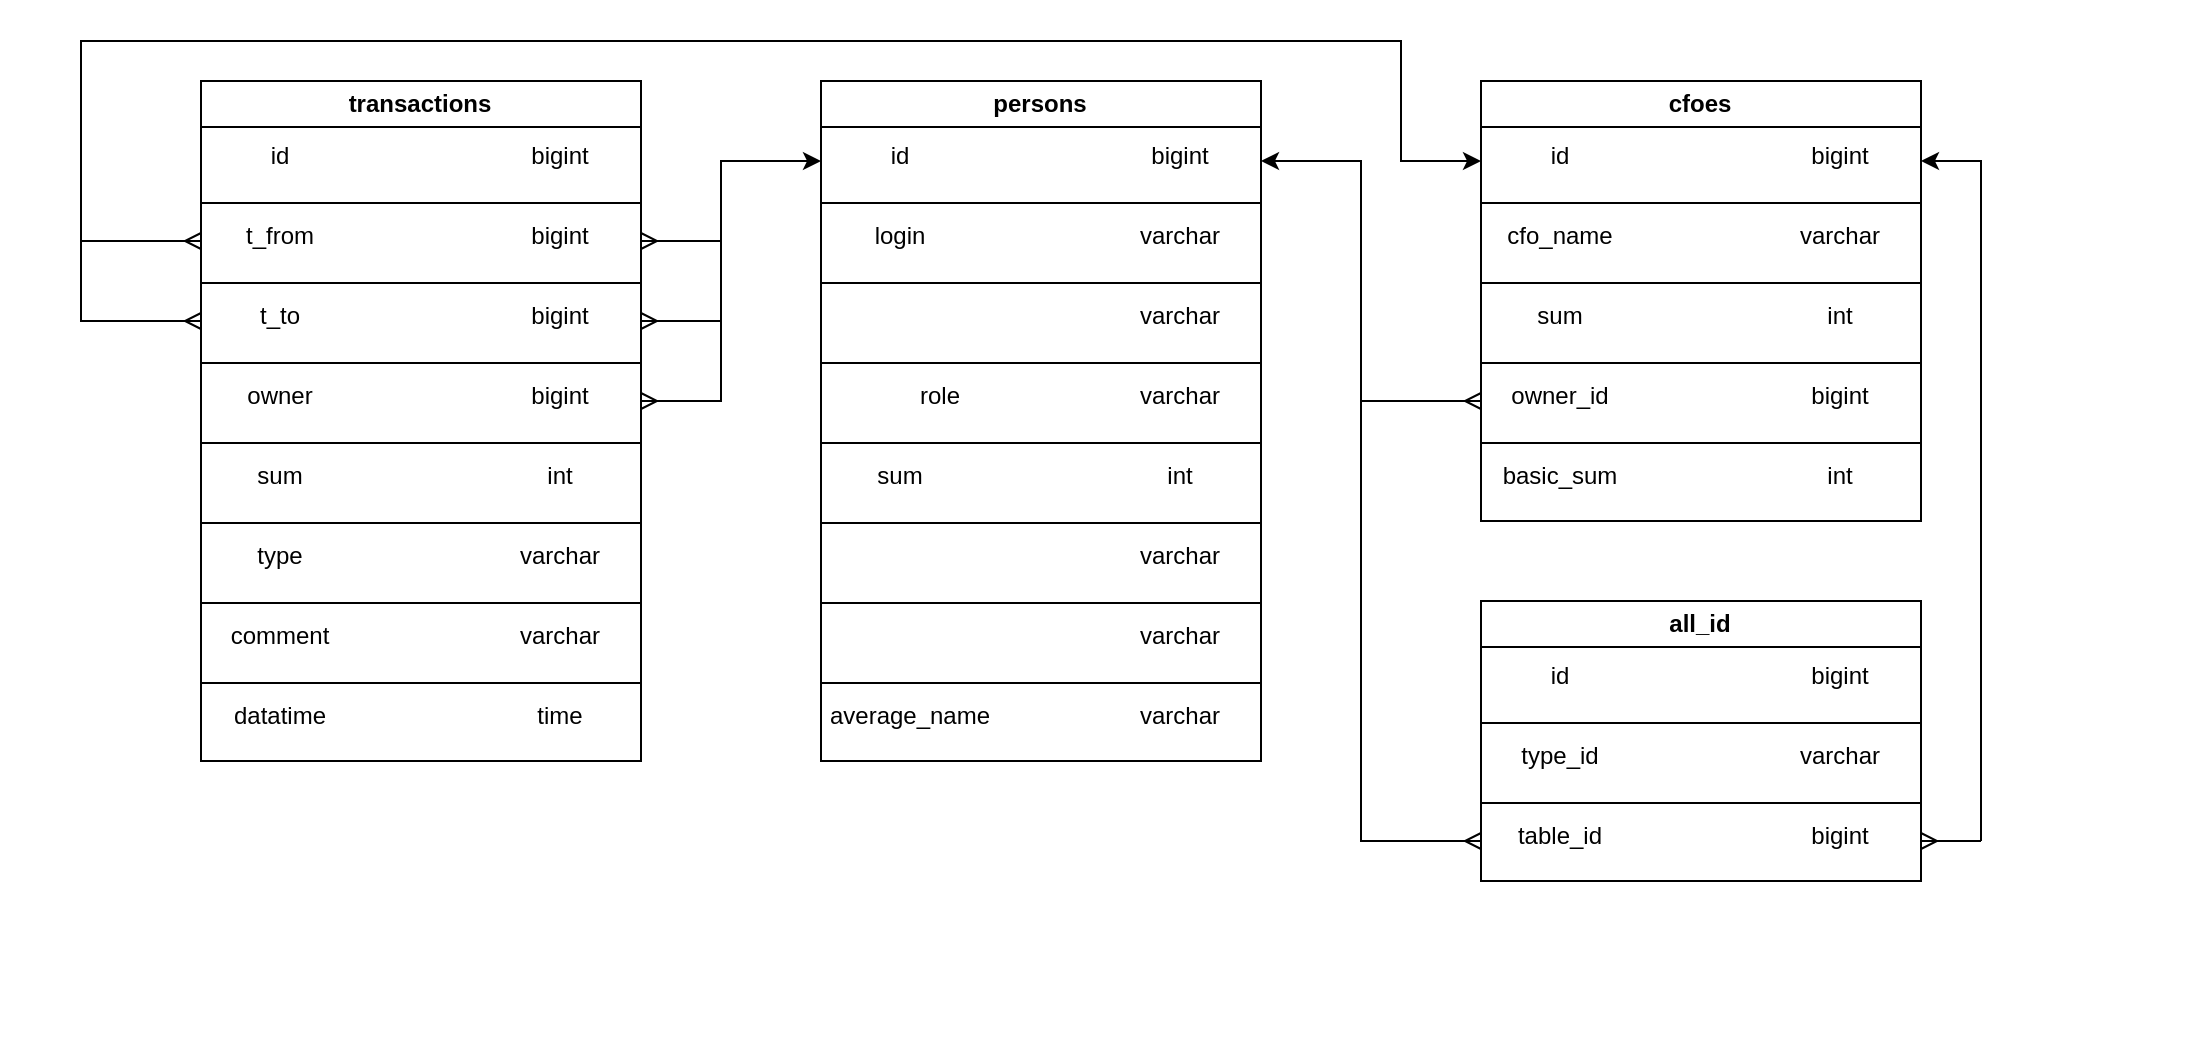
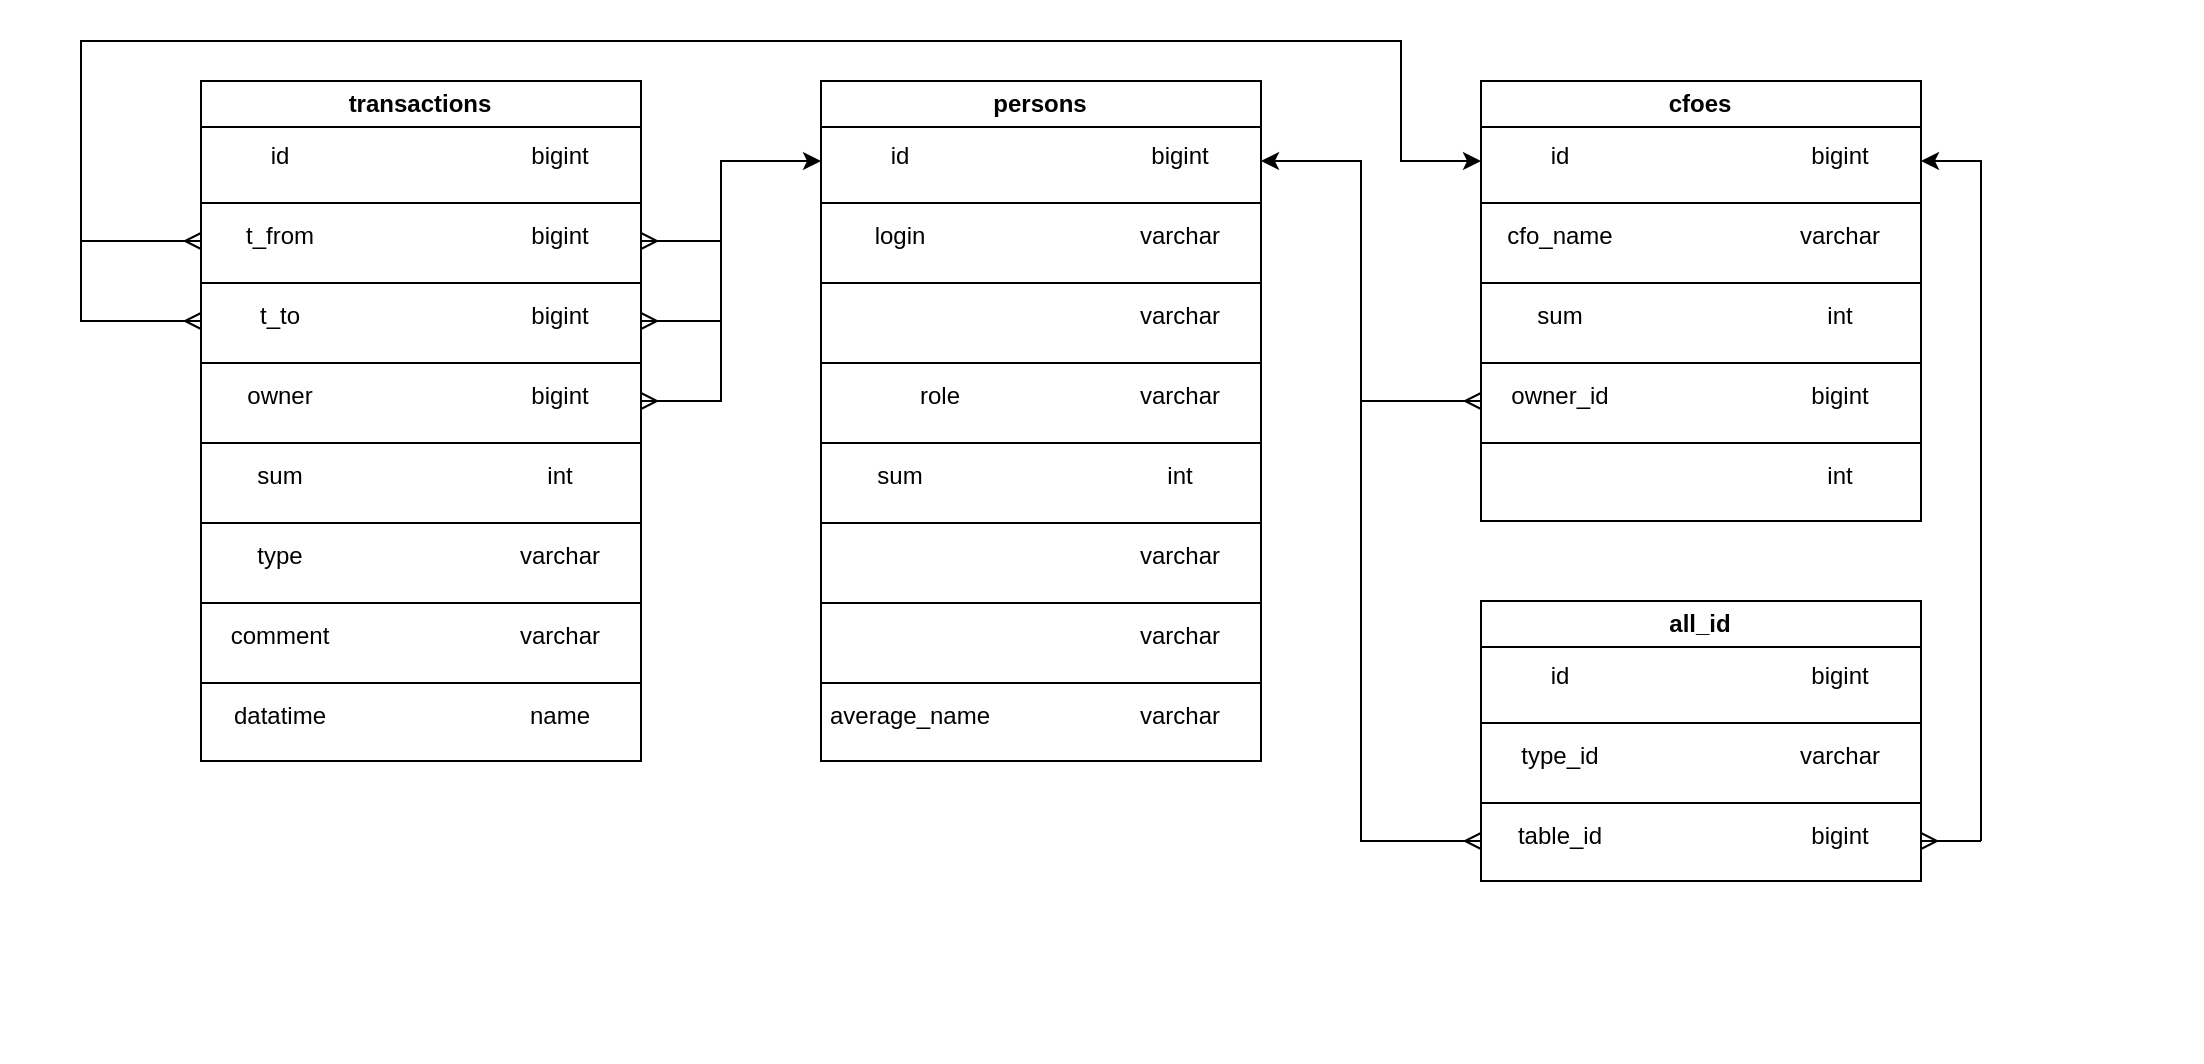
node "basic_sum": removed
node "time": label "time" -> "name"
